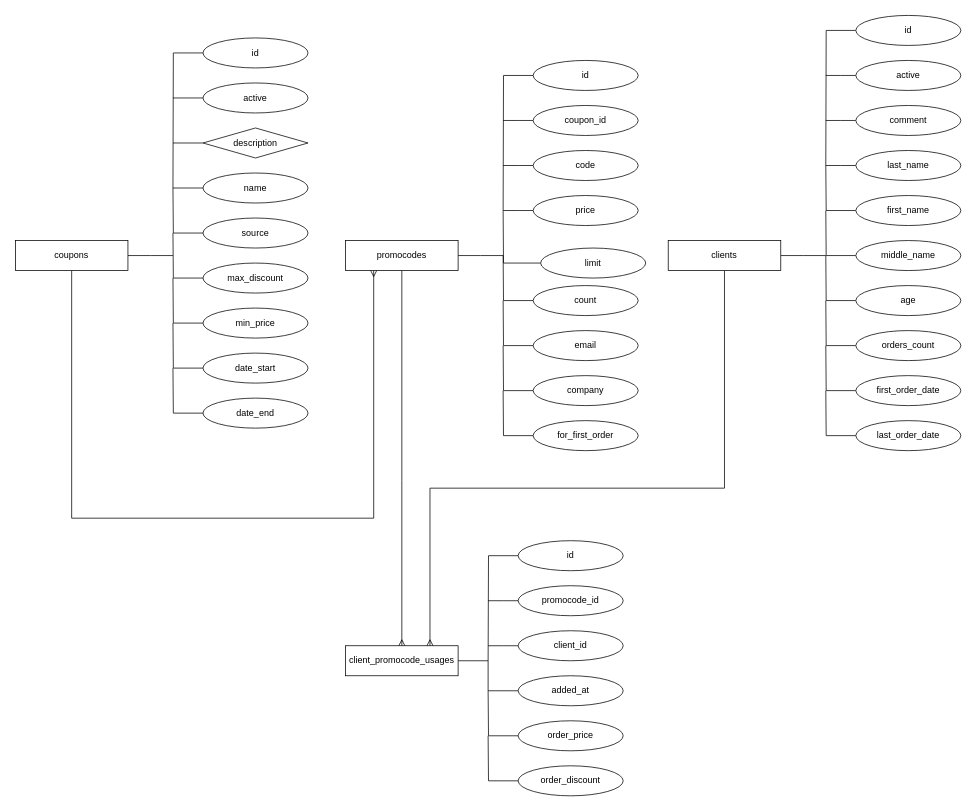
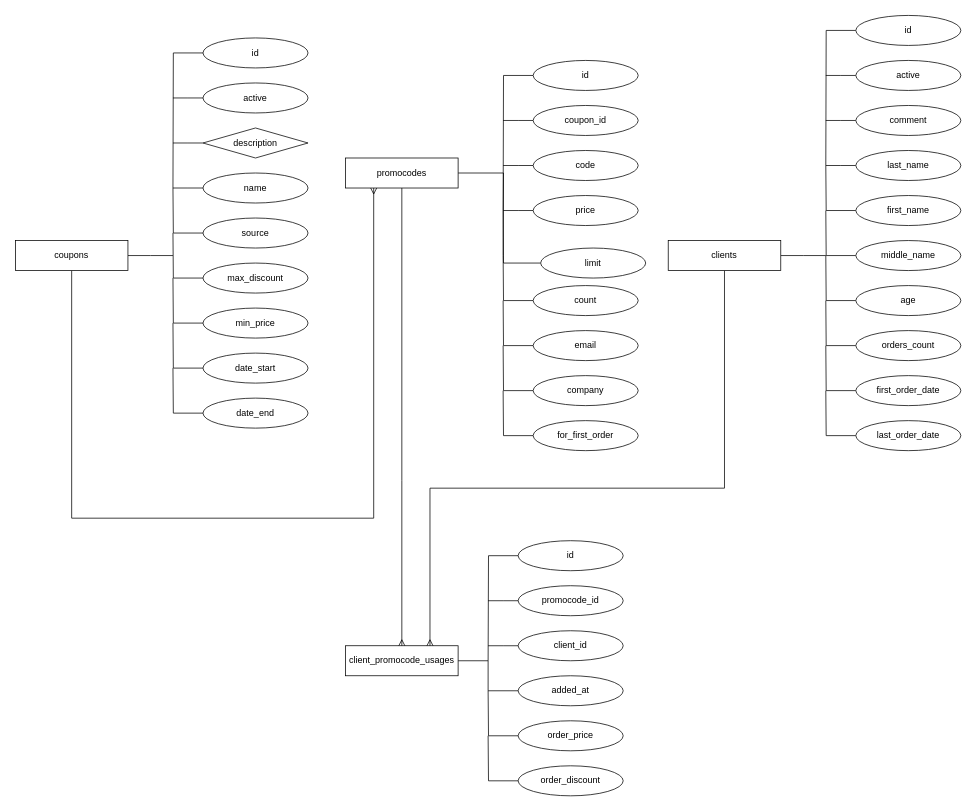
node "promocodes": moved (402, 255) -> (402, 173)
